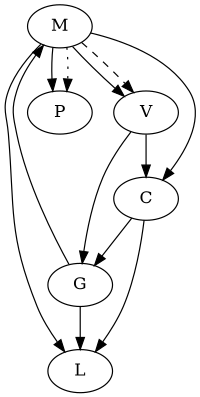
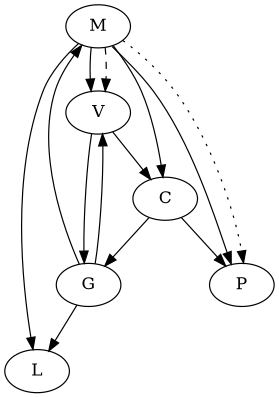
edge "G" -> "V": added
edge "C" -> "L": now "C" -> "P"
